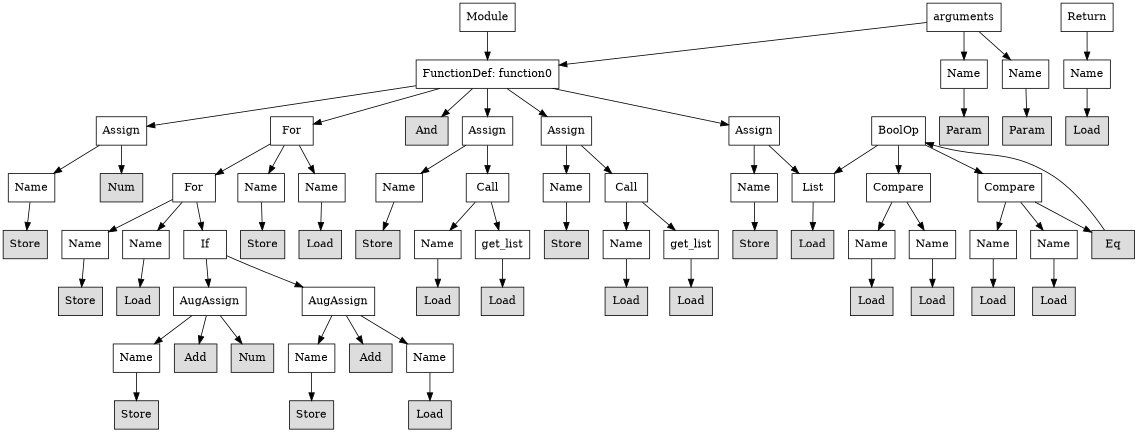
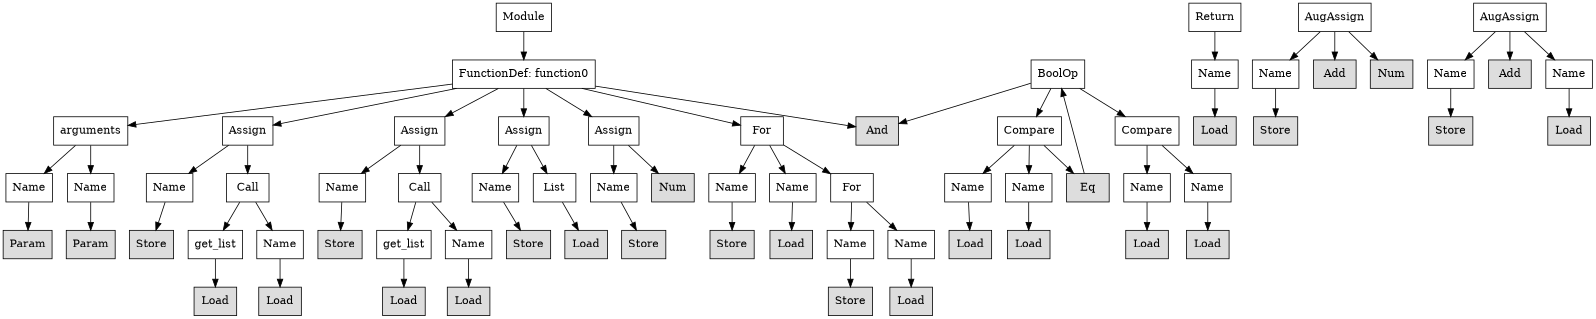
edge "arguments" -> "FunctionDef: function0": reversed
edge "BoolOp" -> "List": now "BoolOp" -> "And"
node "If": removed
